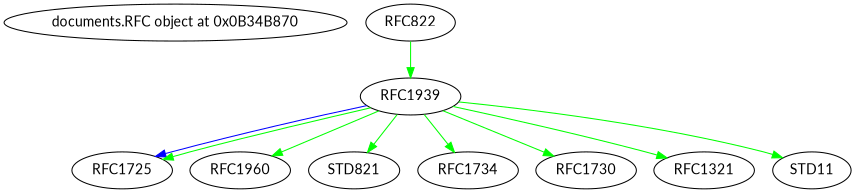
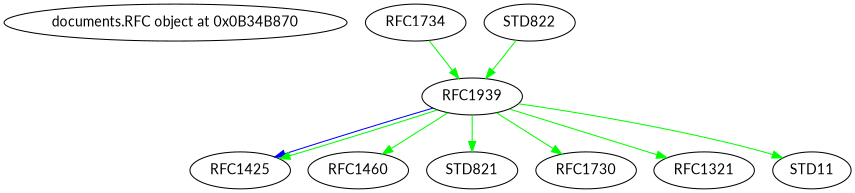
node "RFC822": label "RFC822" -> "STD822"
edge "RFC1939" -> "RFC1734": reversed
node "RFC1725": label "RFC1725" -> "RFC1425"
node "RFC1960": label "RFC1960" -> "RFC1460"
